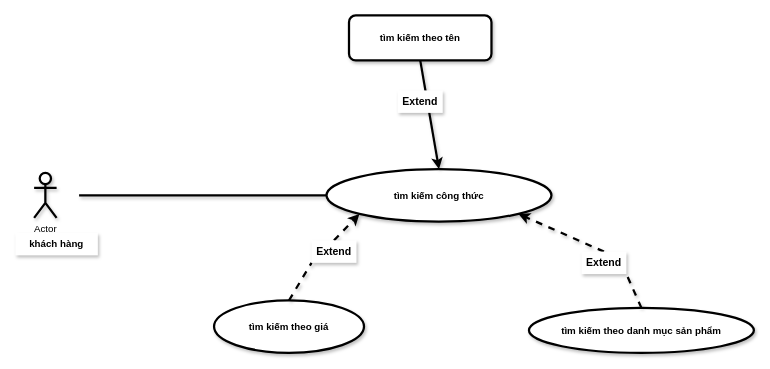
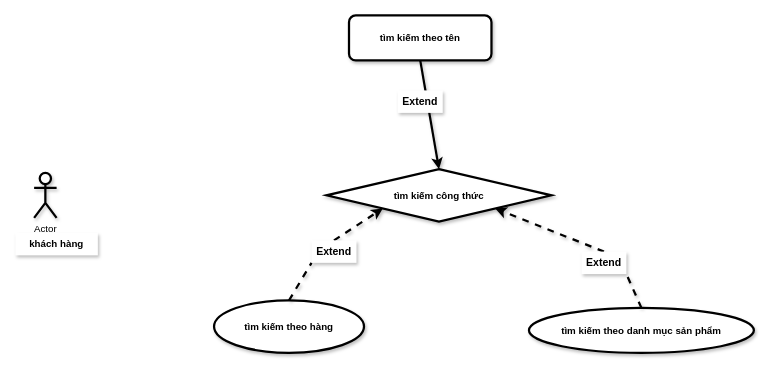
edge "Actor" -- "tìm kiếm công thức": removed
node "tìm kiếm công thức": shape ellipse -> diamond
node "tìm kiếm theo giá": label "tìm kiếm theo giá" -> "tìm kiếm theo hàng"
